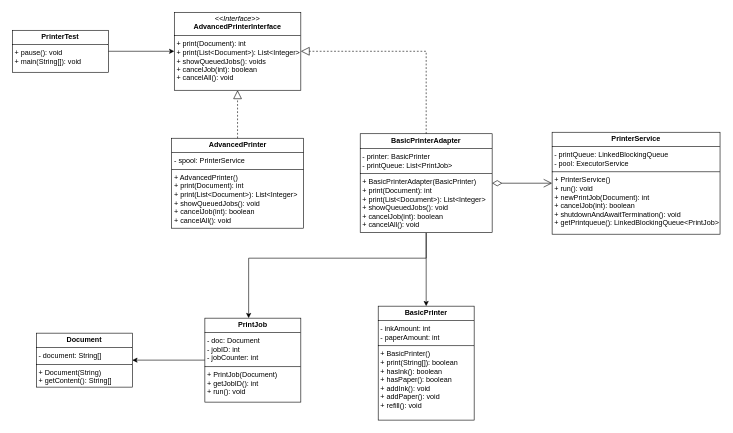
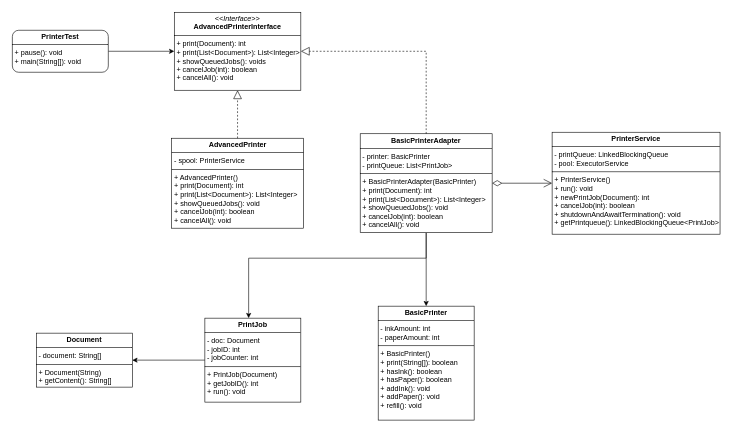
node "PrinterTest + pause(): void + main(String[]): void": shape rectangle -> rounded rectangle
